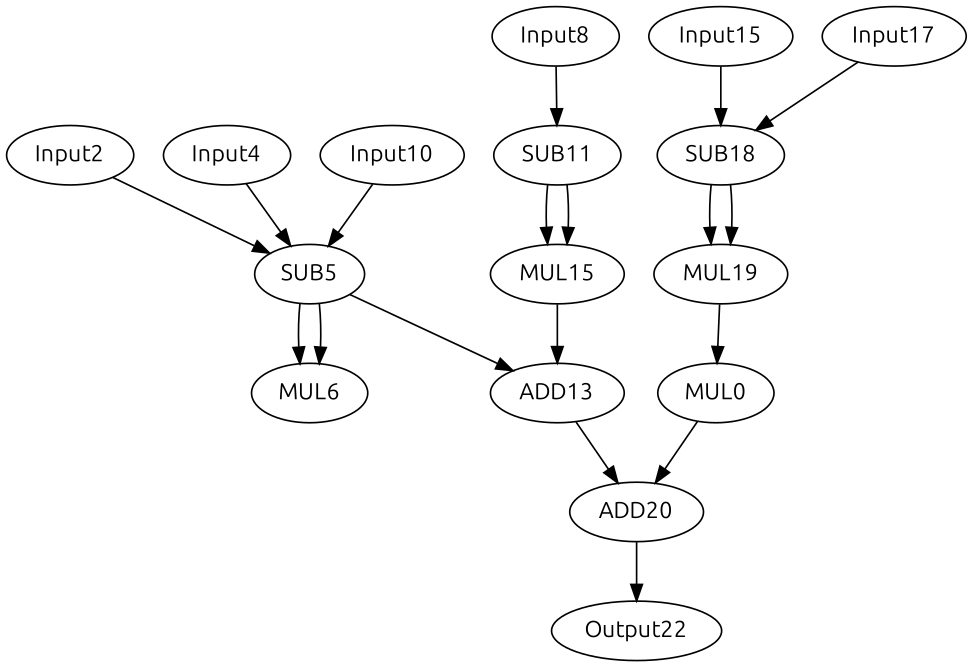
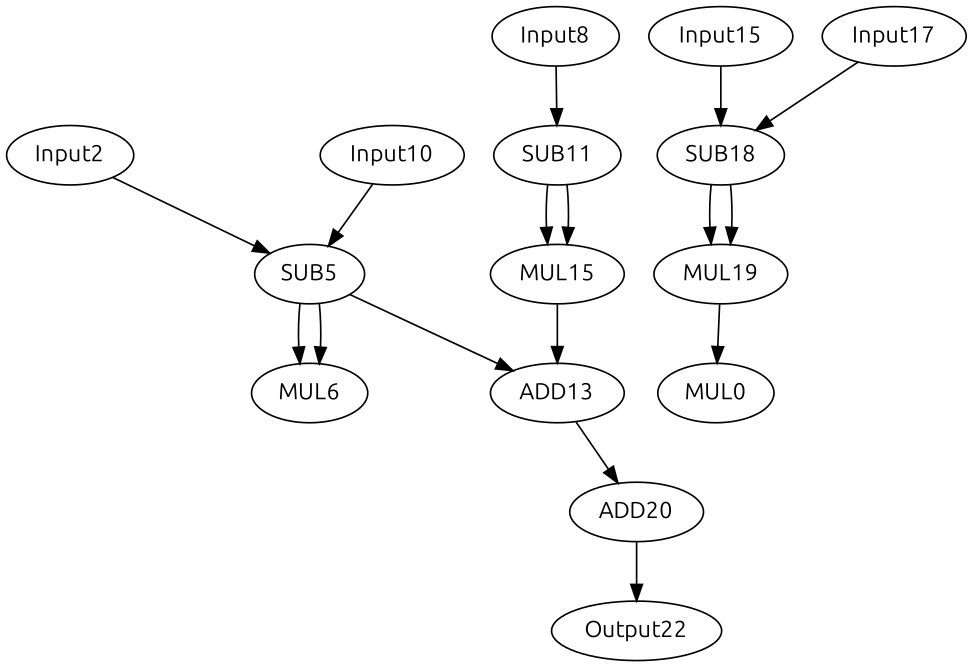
node "Input4": removed
edge "MUL0" -> "ADD20": removed
